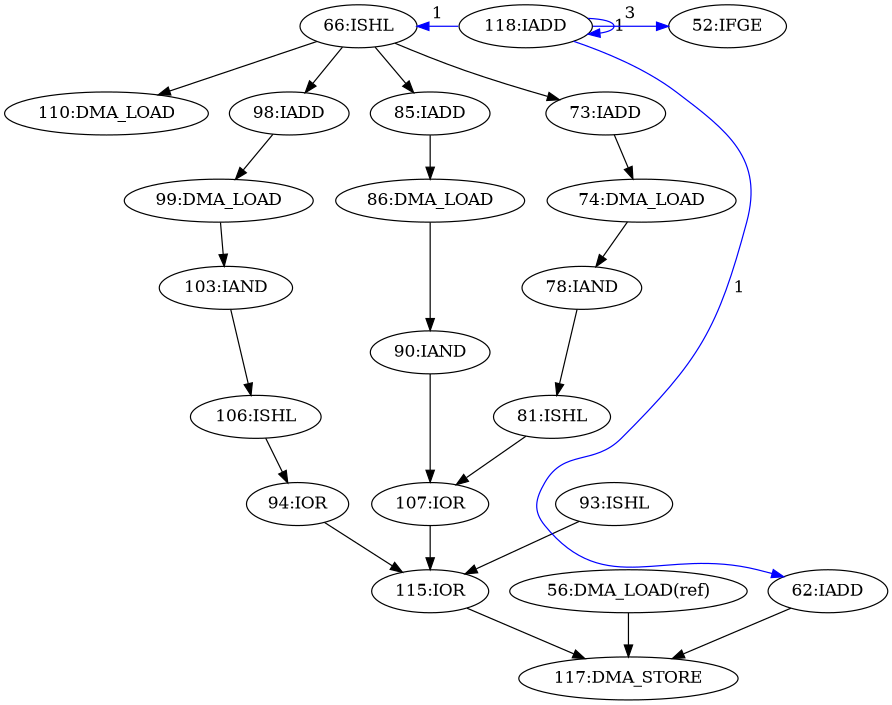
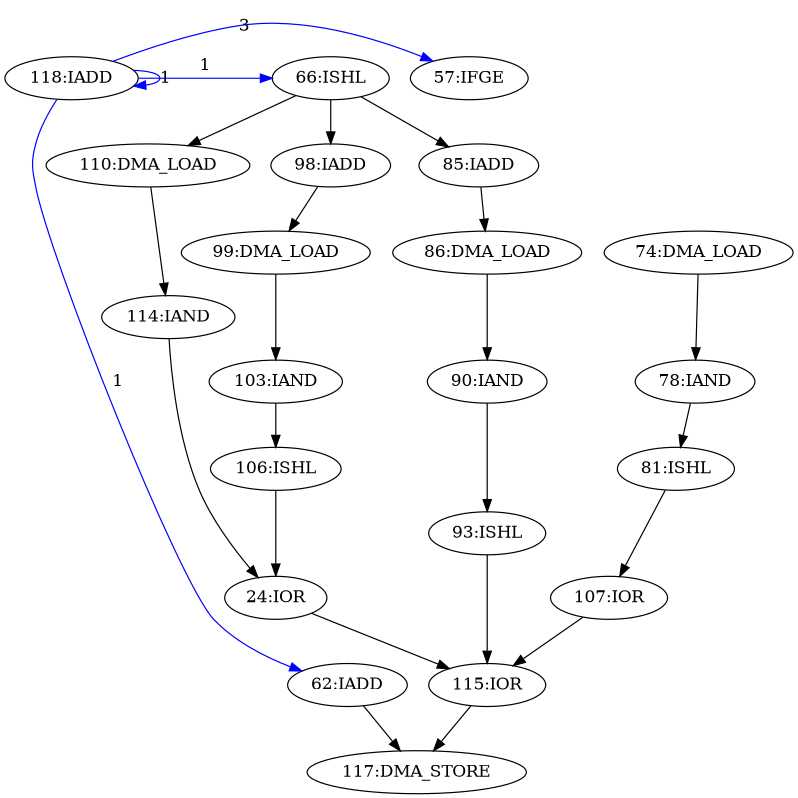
node "52:IFGE": label "52:IFGE" -> "57:IFGE"
node "73:IADD": removed
node "114:IAND": added
edge "90:IAND" -> "107:IOR": now "90:IAND" -> "93:ISHL"
node "94:IOR": label "94:IOR" -> "24:IOR"
node "56:DMA_LOAD(ref)": removed
